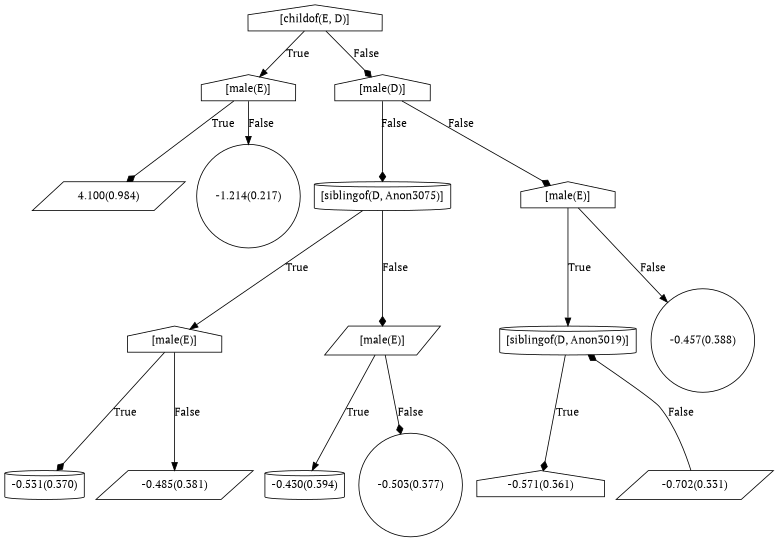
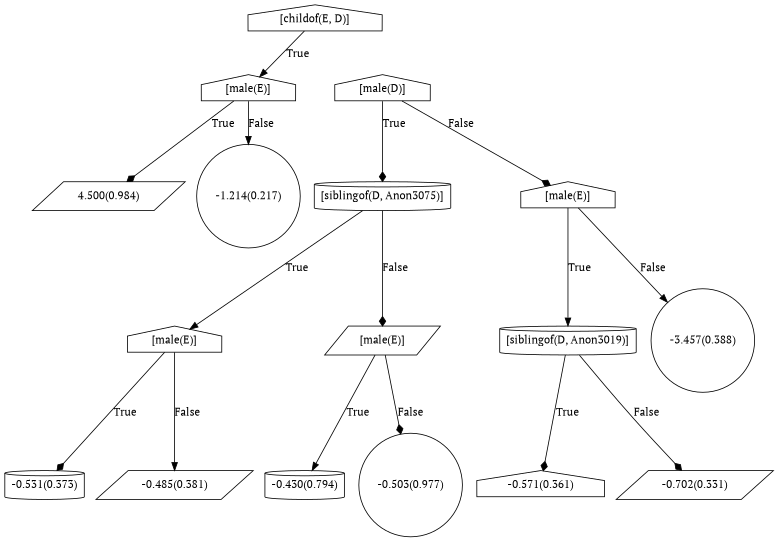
edge "[childof(E, D)]" -> "[male(D)]": removed, label "False"
edge "[male(D)]" -> "[siblingof(D, Anon3075)]": label "False" -> "True"
node "4.100(0.984)": label "4.100(0.984)" -> "4.500(0.984)"
node "-0.457(0.388)": label "-0.457(0.388)" -> "-3.457(0.388)"
edge "-0.702(0.331)" -> "[siblingof(D, Anon3019)]": reversed
node "-0.531(0.370)": label "-0.531(0.370)" -> "-0.531(0.373)"
node "-0.430(0.394)": label "-0.430(0.394)" -> "-0.430(0.794)"
node "-0.503(0.377)": label "-0.503(0.377)" -> "-0.503(0.977)"
